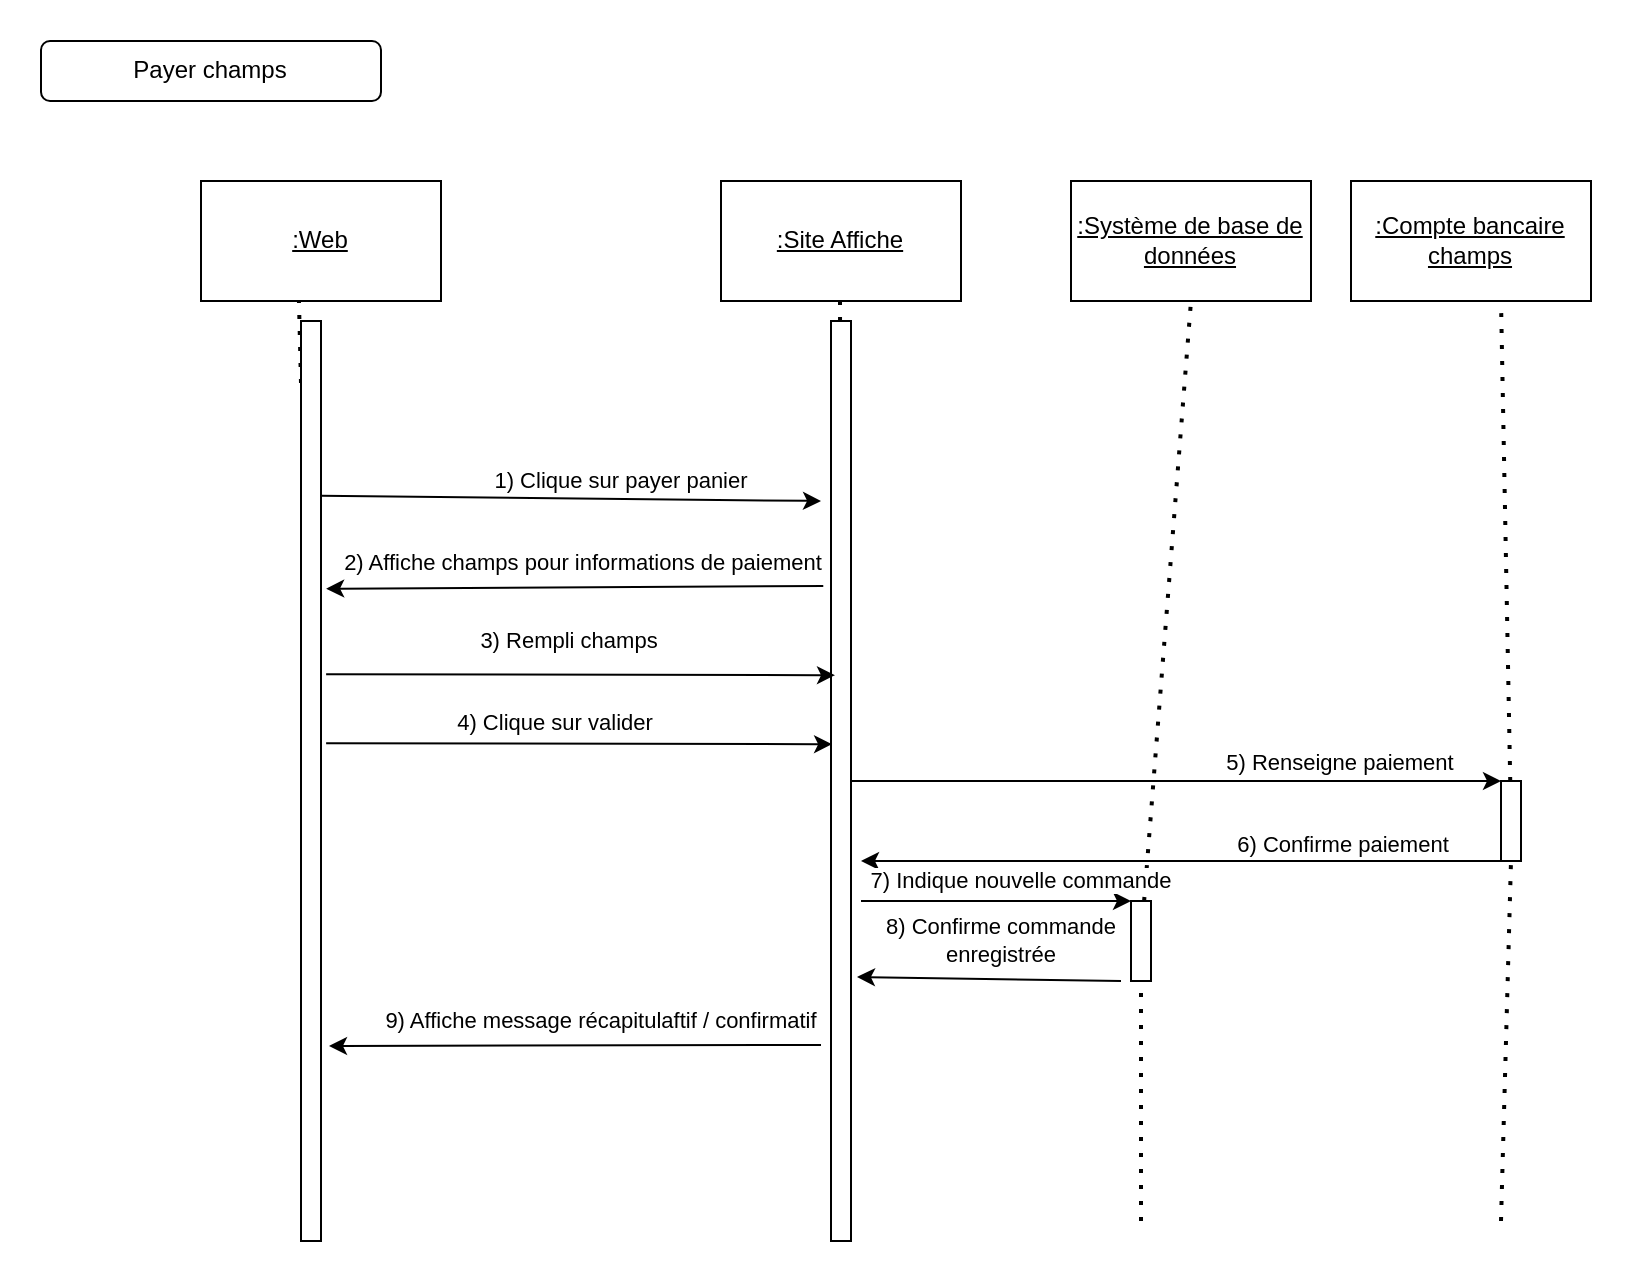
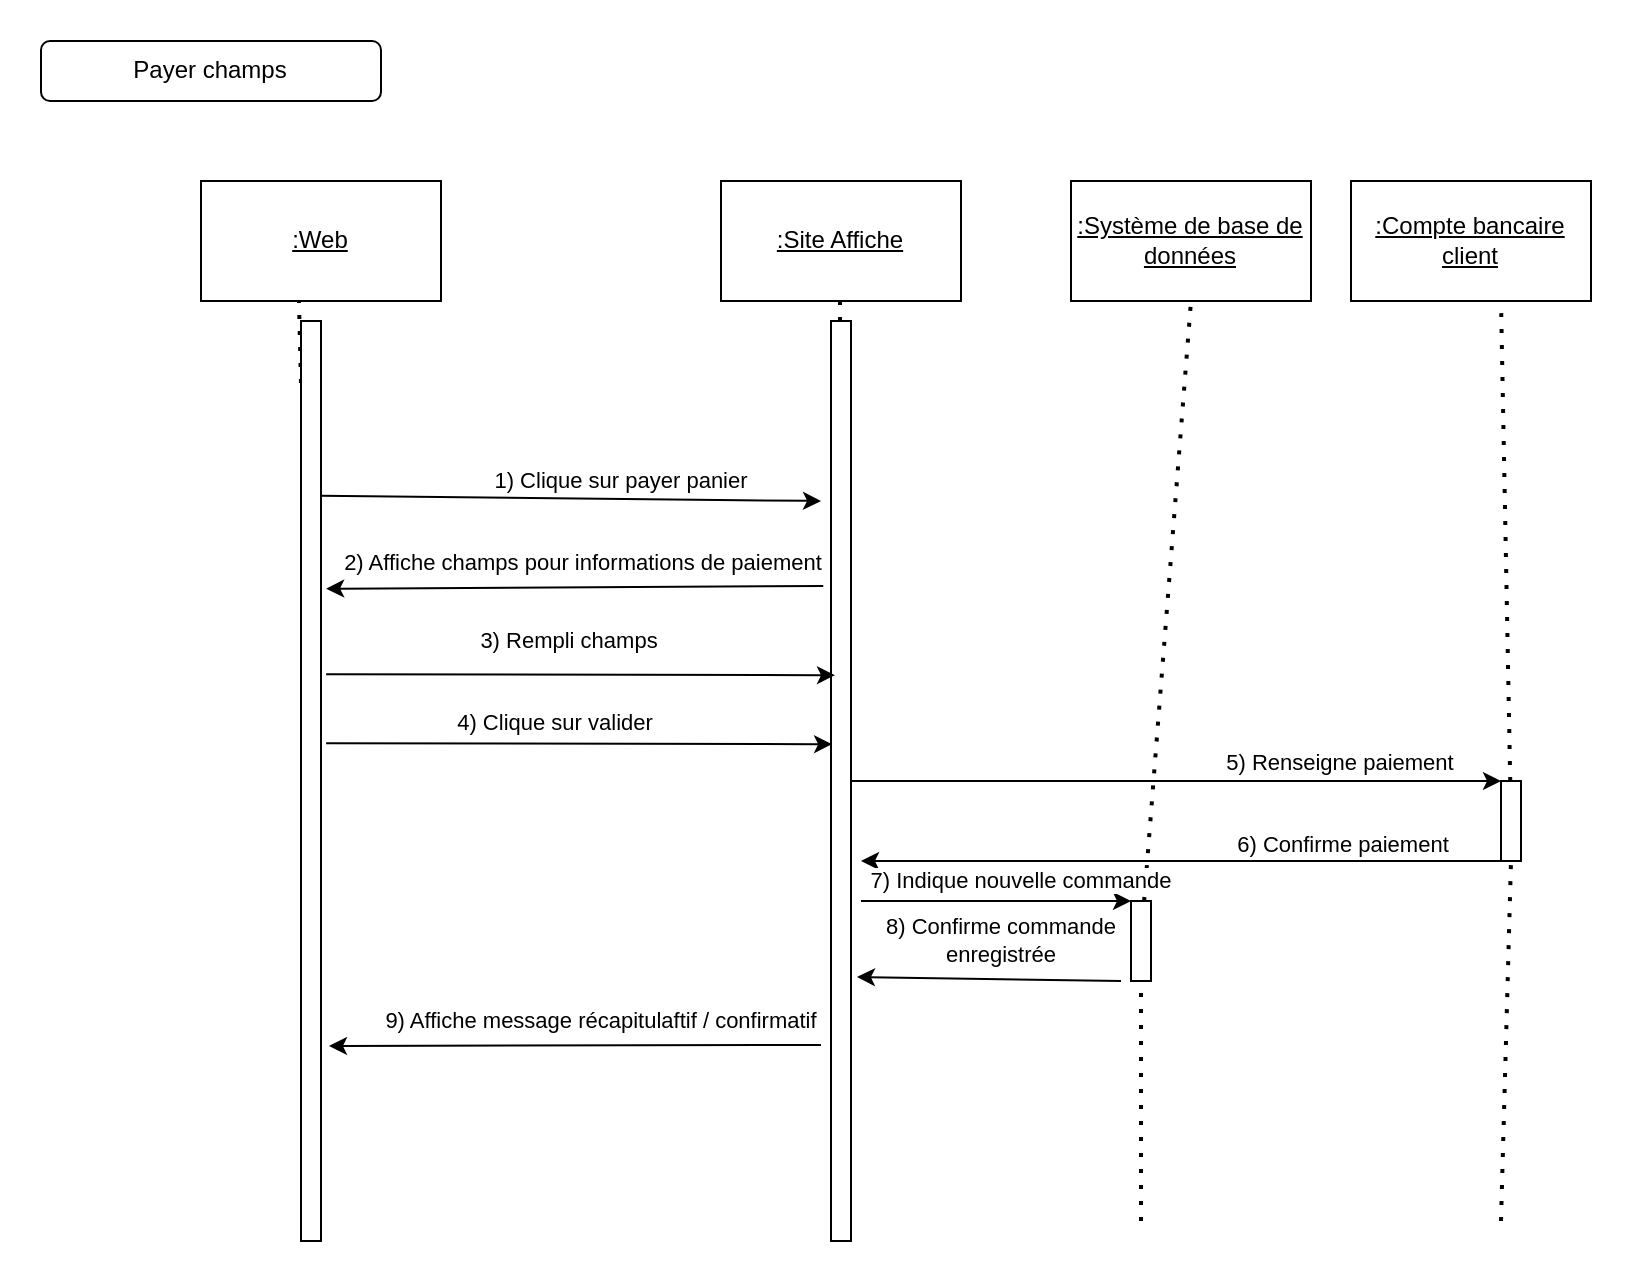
node ":Compte bancaire champs": label ":Compte bancaire champs" -> ":Compte bancaire client"
